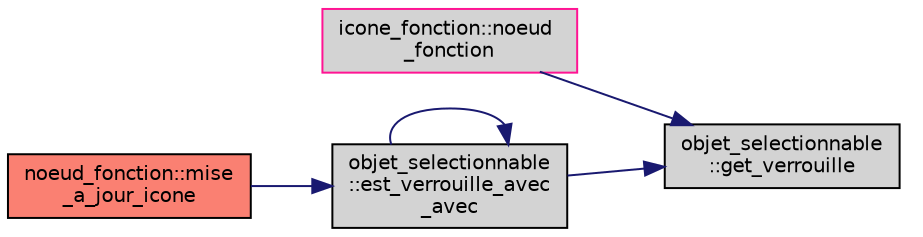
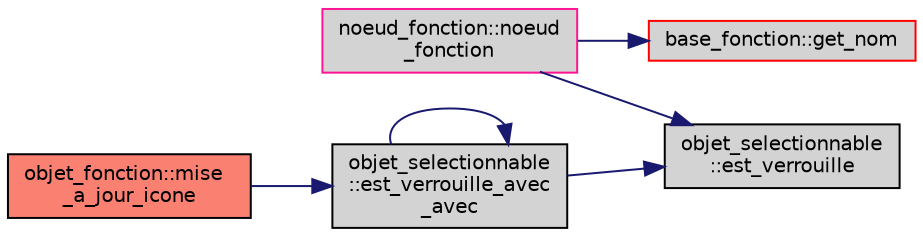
node "icone_fonction::noeud _fonction": label "icone_fonction::noeud _fonction" -> "noeud_fonction::noeud _fonction"
node "base_fonction::get_nom": added
node "objet_selectionnable ::get_verrouille": label "objet_selectionnable ::get_verrouille" -> "objet_selectionnable ::est_verrouille"
node "noeud_fonction::mise _a_jour_icone": label "noeud_fonction::mise _a_jour_icone" -> "objet_fonction::mise _a_jour_icone"
